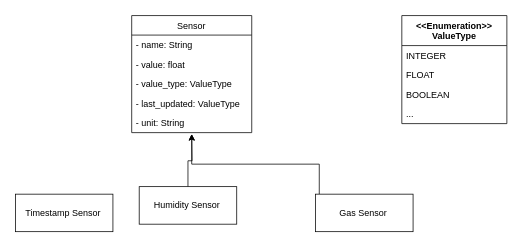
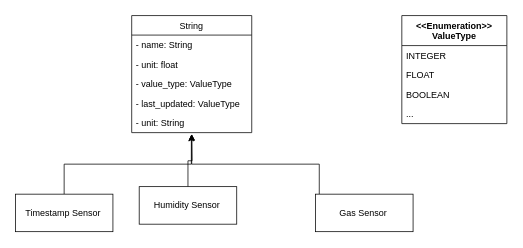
node "Sensor": label "Sensor" -> "String"
node "- value: float": label "- value: float" -> "- unit: float"
edge "Timestamp Sensor" -> "- unit: String": added
